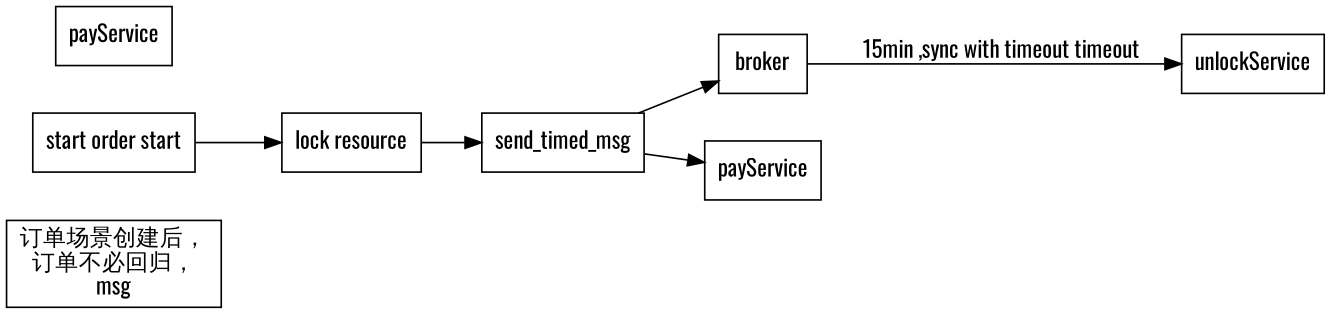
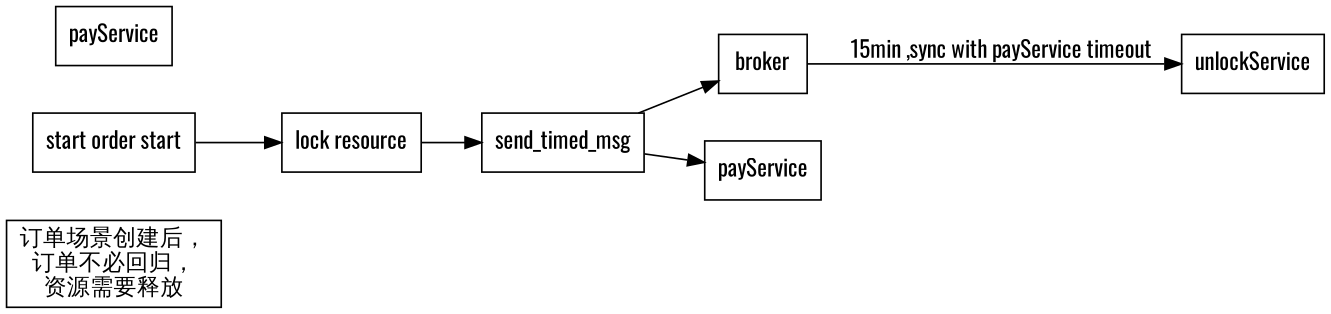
edge "broker" -> "unlockService": label "15min ,sync with timeout timeout" -> "15min ,sync with payService timeout"
node "订单场景创建后， 订单不必回归， msg": label "订单场景创建后， 订单不必回归， msg" -> "订单场景创建后， 订单不必回归， 资源需要释放"
